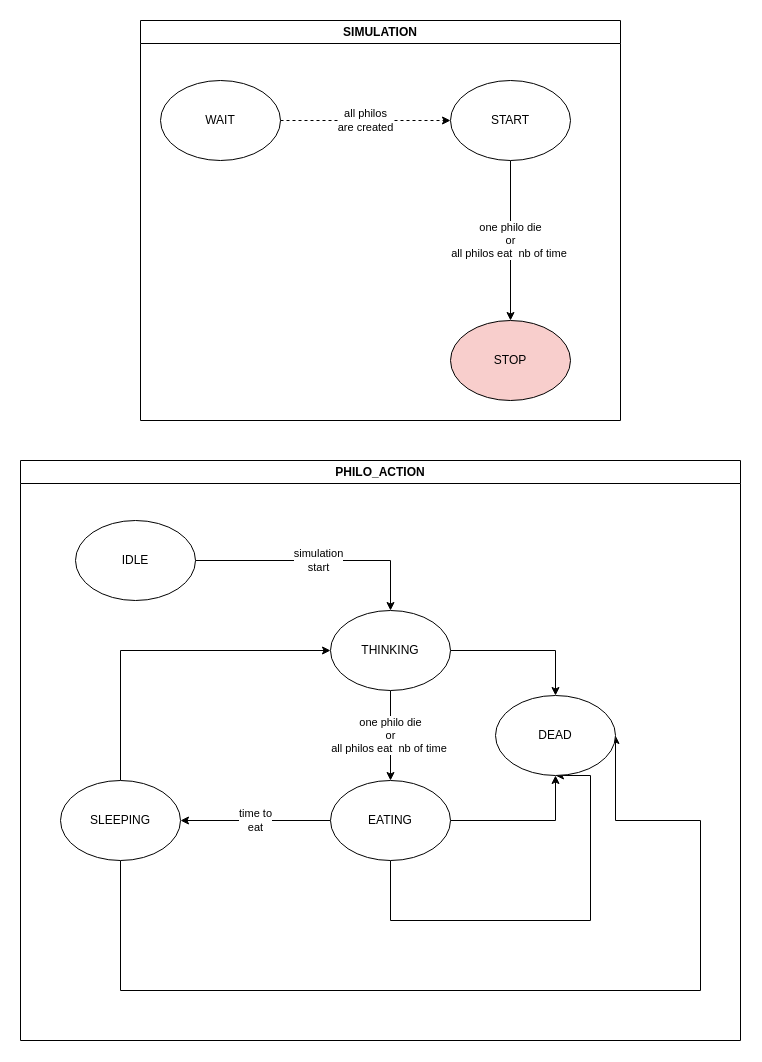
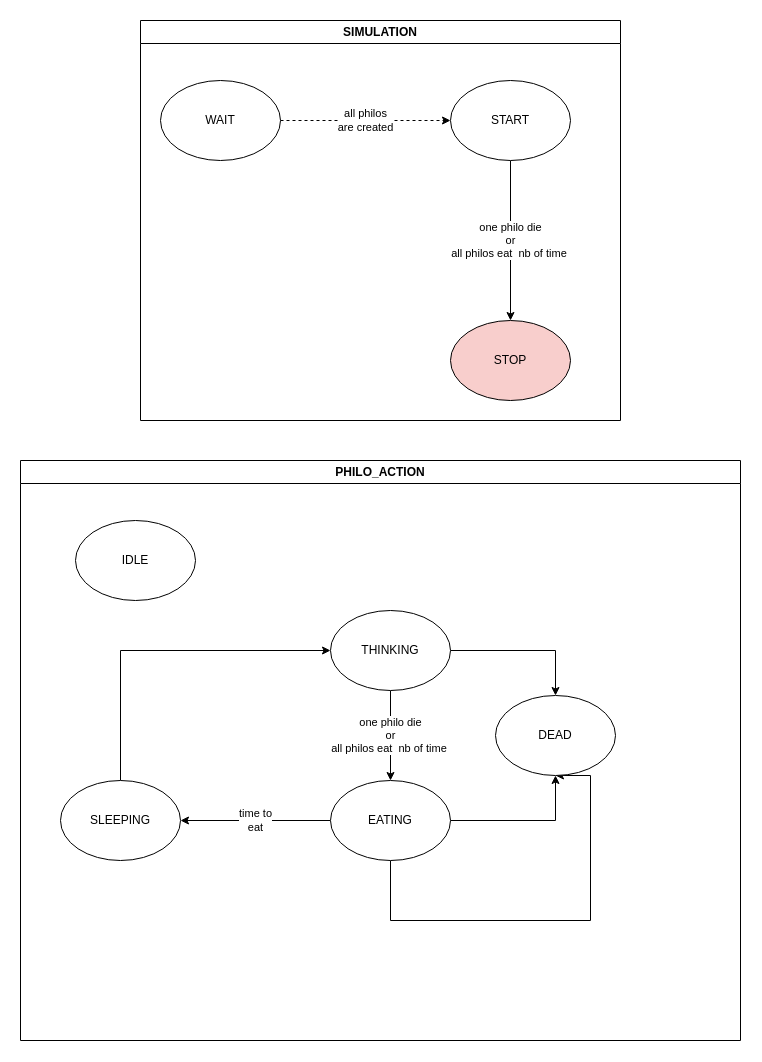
edge "IDLE" -> "THINKING": removed, label "simulation start"
edge "SLEEPING" -> "DEAD": removed
